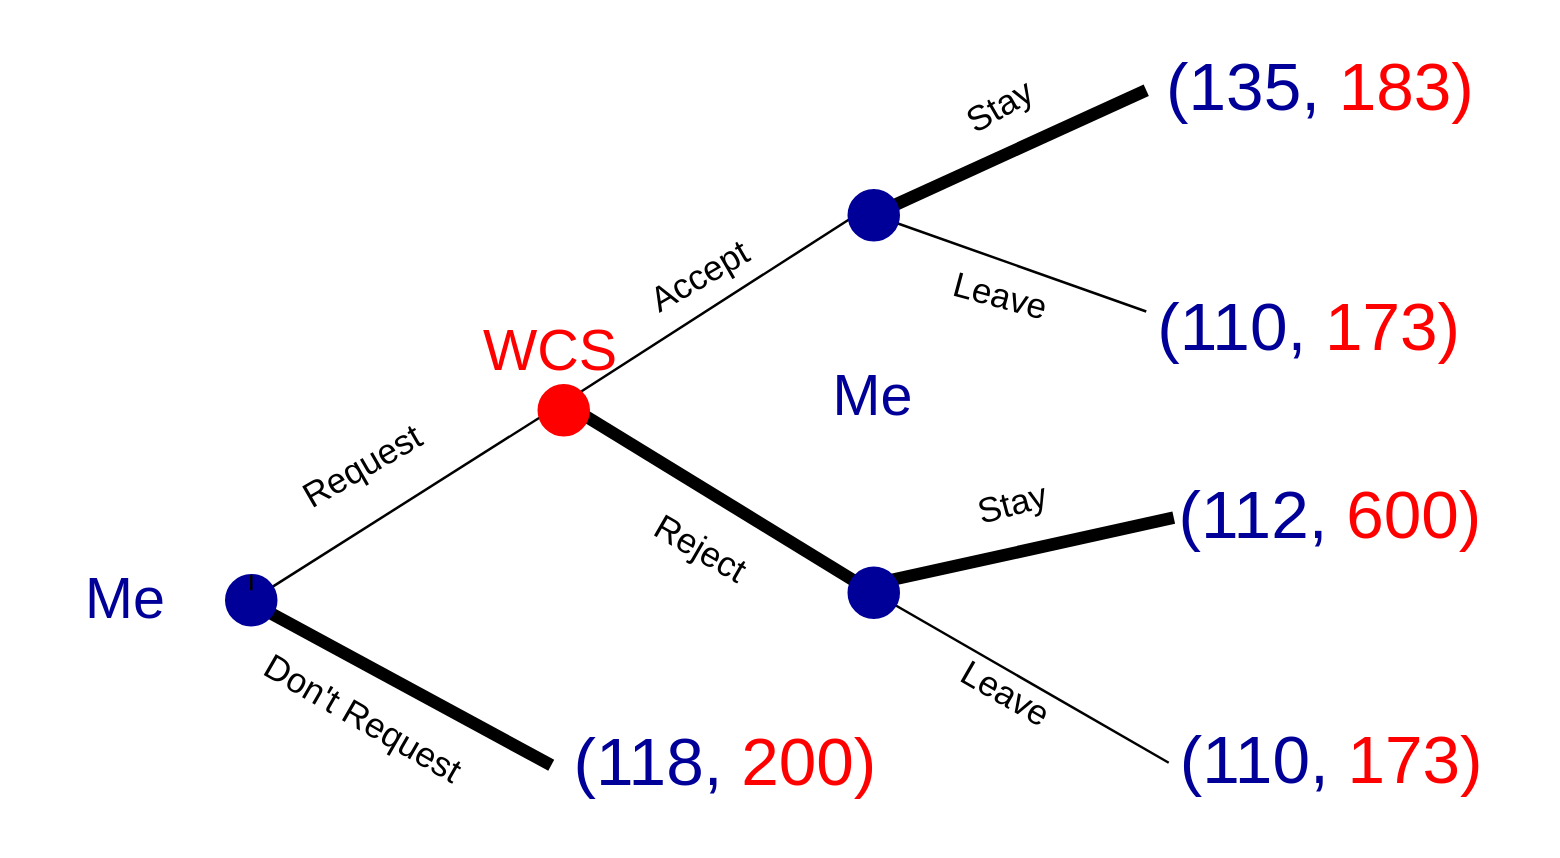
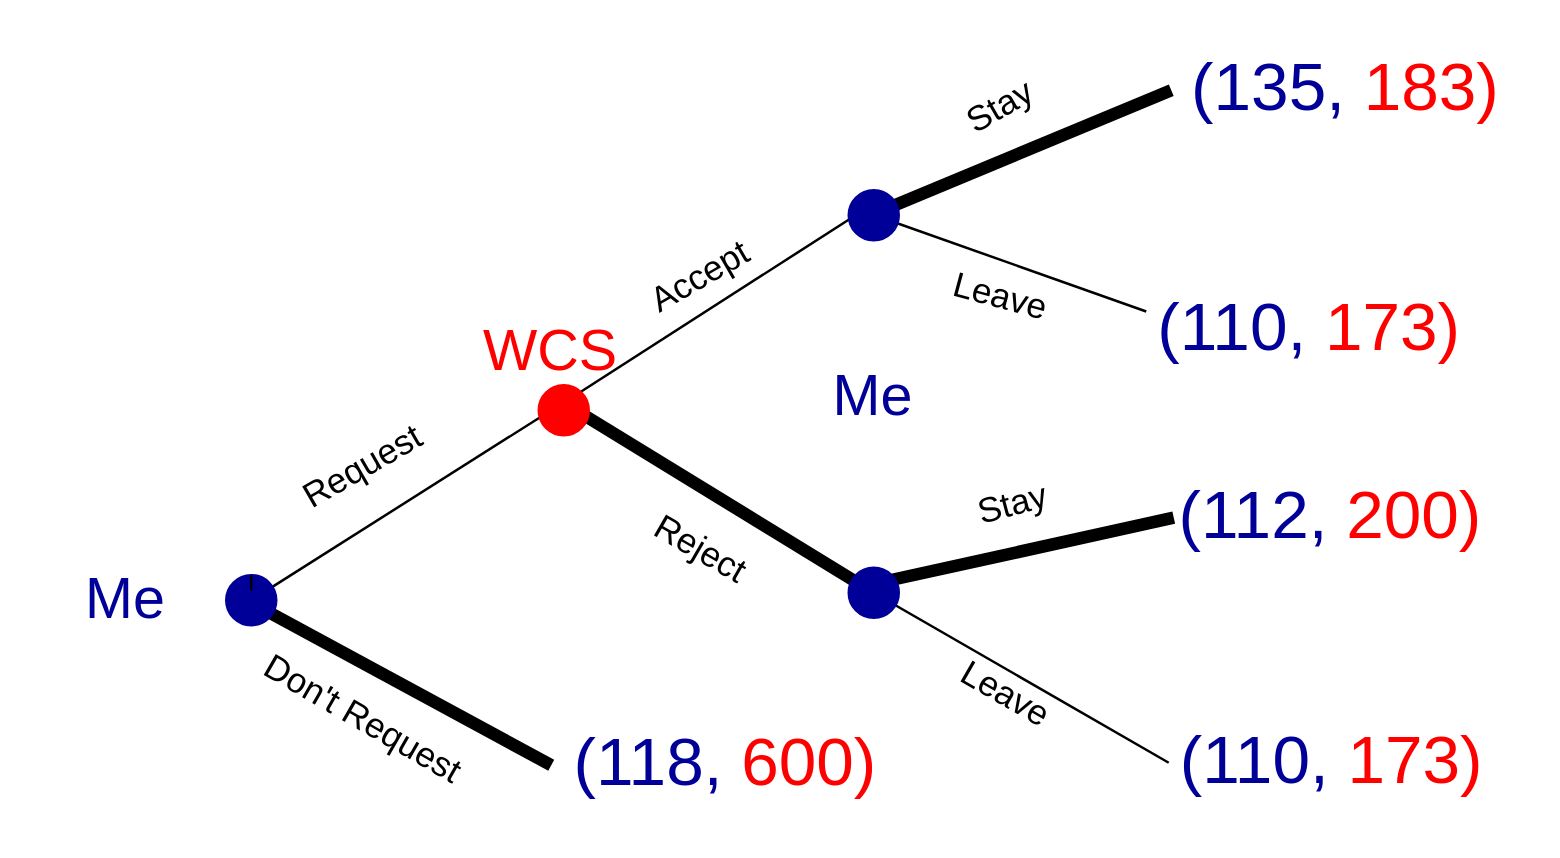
node "(135, 183)": moved (1321, 90) -> (1346, 90)
node "(112, 600)": label "(112, 600)" -> "(112, 200)"
node "(118, 200)": label "(118, 200)" -> "(118, 600)"
